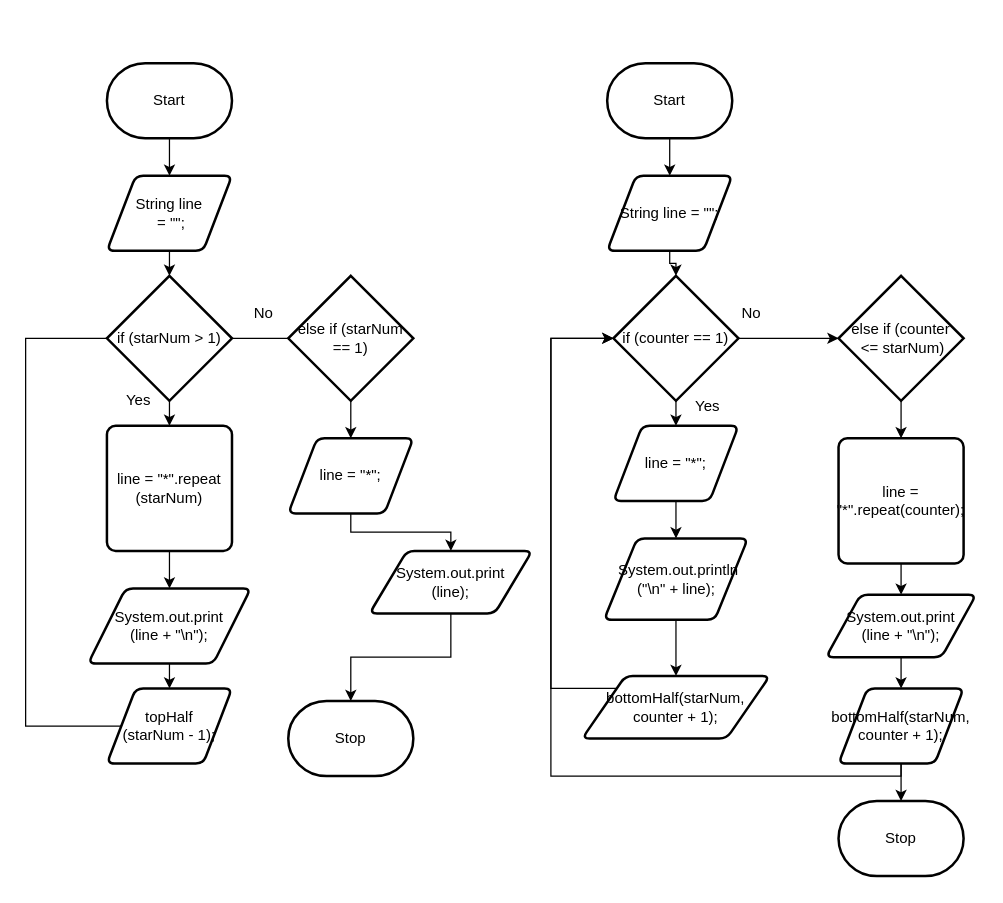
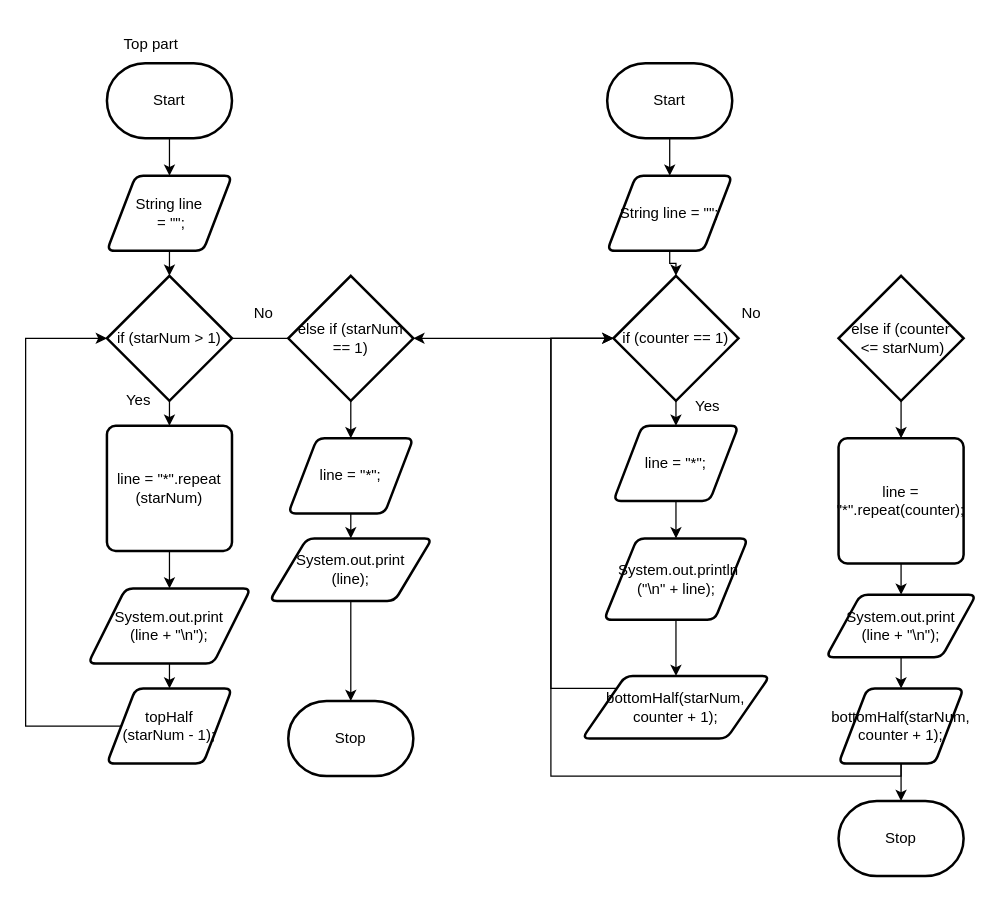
node "Top part": added
edge "if (starNum > 1)" -- "topHalf (starNum - 1);": arrowhead none -> classic
edge "if (counter == 1)" -> "else if (counter <= starNum)": now "if (counter == 1)" -> "else if (starNum == 1)"
node "System.out.print (line);": moved (451, 582) -> (351, 569)
